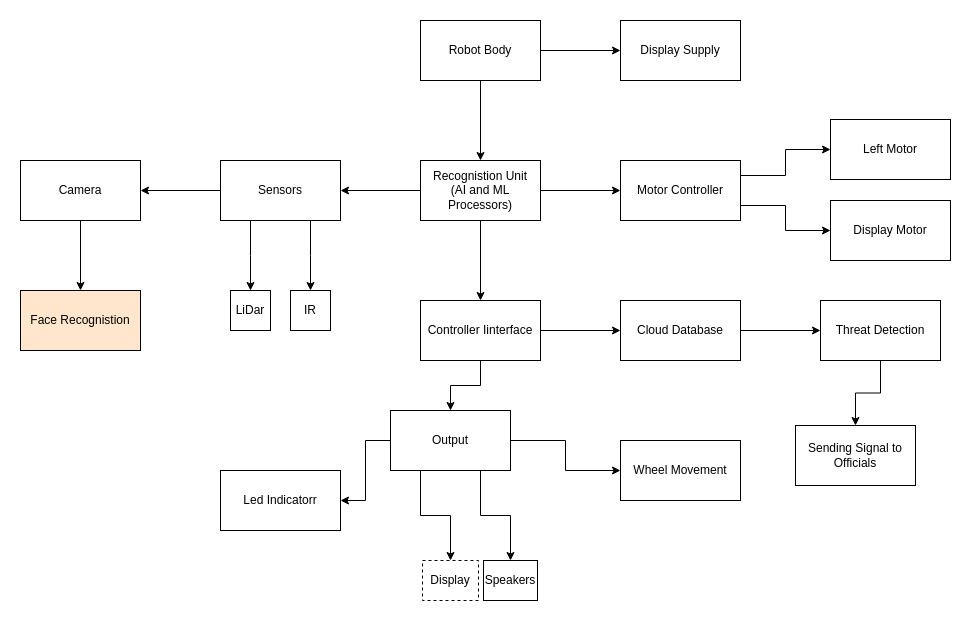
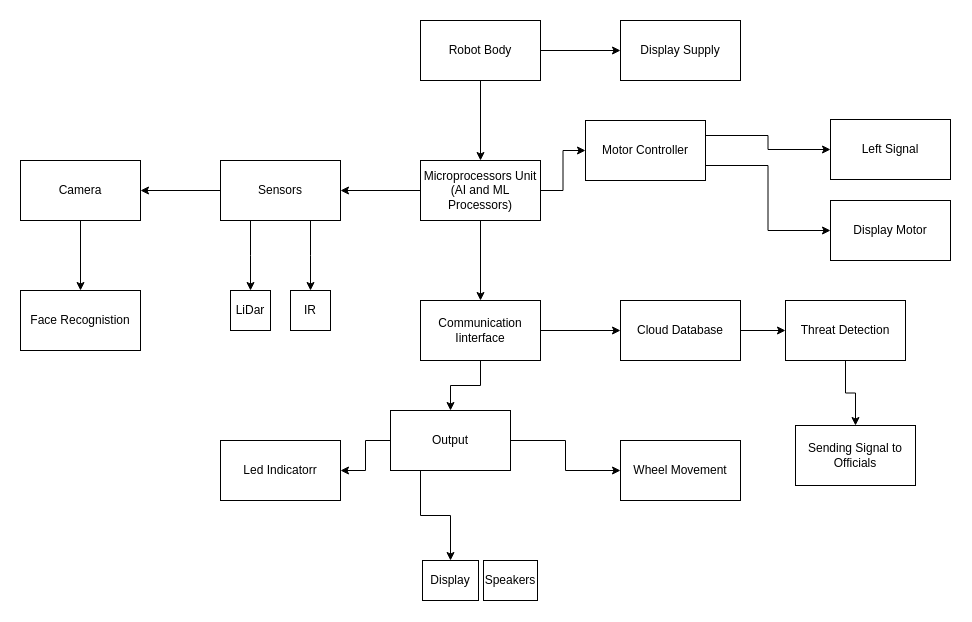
node "Left Motor": label "Left Motor" -> "Left Signal"
node "Recognistion Unit (AI and ML Processors)": label "Recognistion Unit (AI and ML Processors)" -> "Microprocessors Unit (AI and ML Processors)"
node "Motor Controller": moved (681, 191) -> (646, 151)
node "Face Recognistion": fillcolor #ffe6cc -> #ffffff
node "Controller Iinterface": label "Controller Iinterface" -> "Communication Iinterface"
node "Threat Detection": moved (881, 331) -> (846, 331)
node "Led Indicatorr": moved (281, 501) -> (281, 471)
edge "Output" -> "Speakers": removed
node "Display": style dashed -> solid
